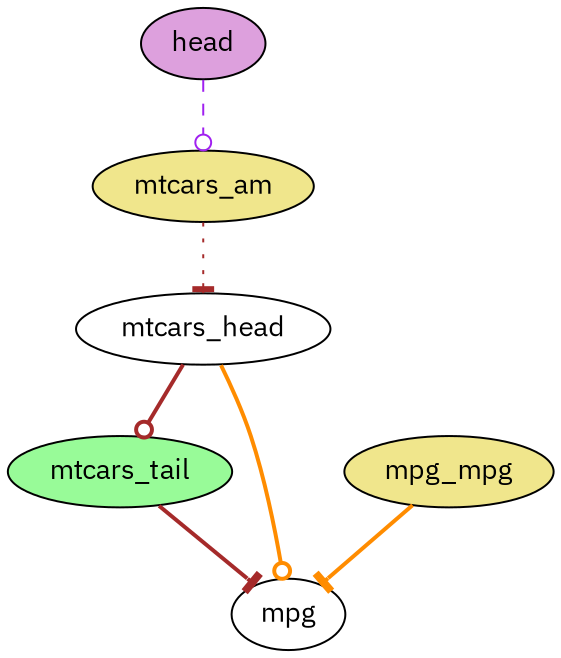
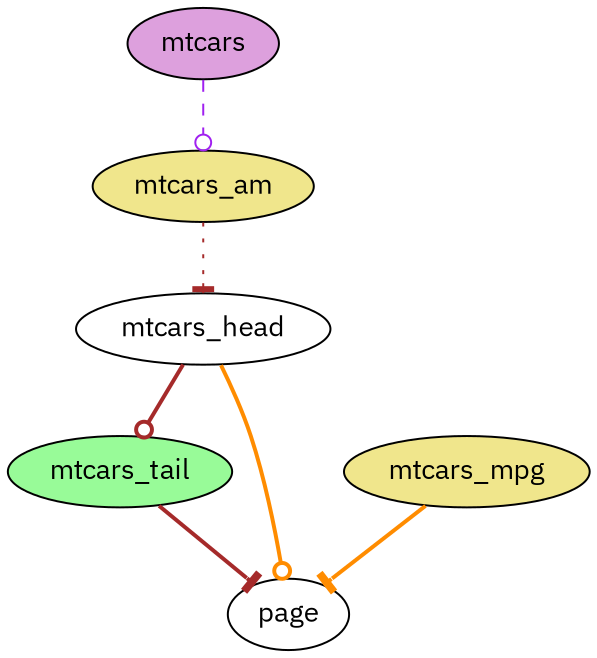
node "head": label "head" -> "mtcars"
node "mpg_mpg": label "mpg_mpg" -> "mtcars_mpg"
node "mpg": label "mpg" -> "page"
